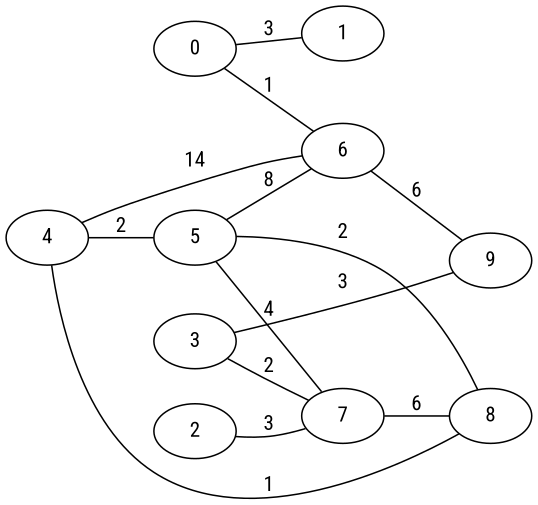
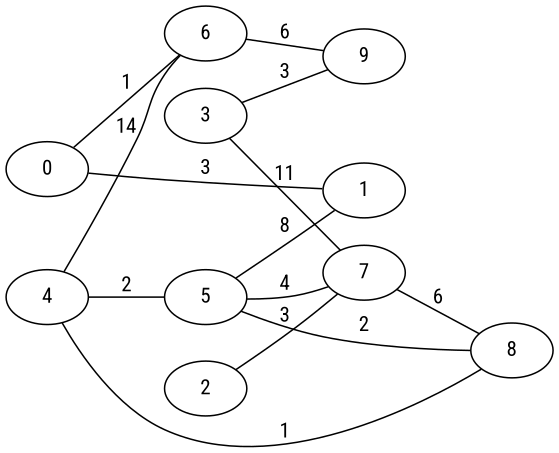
edge "6" -- "5": now "1" -- "5"
edge "3" -- "7": label "2" -> "11"
